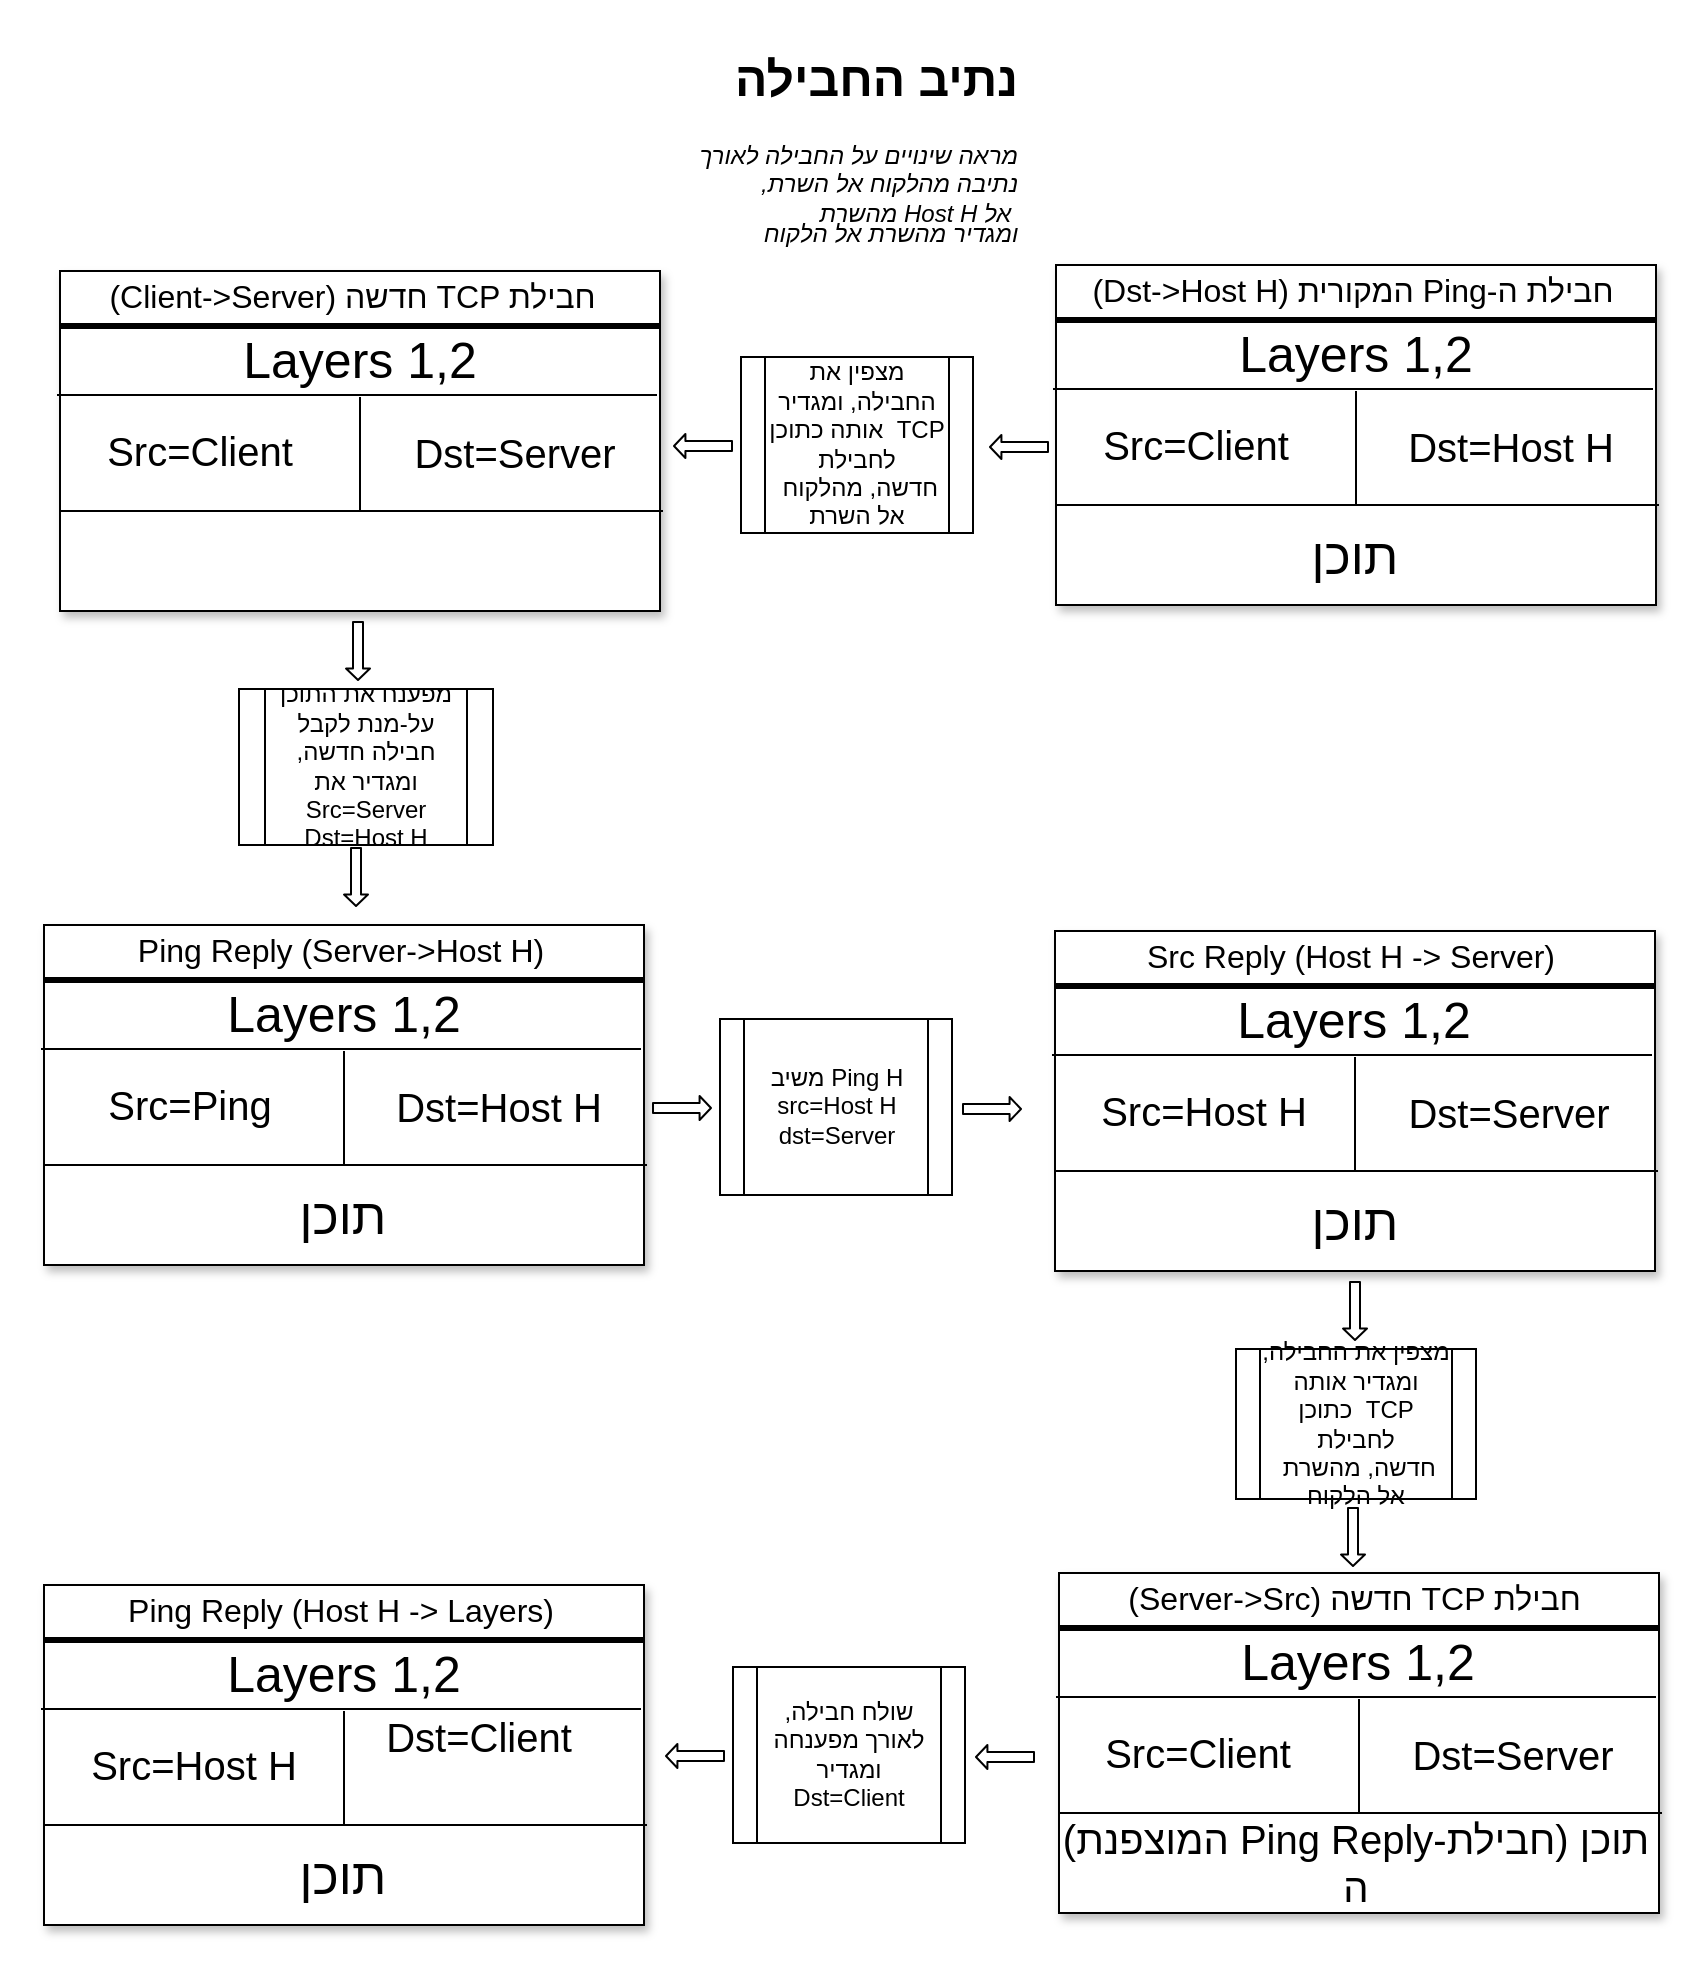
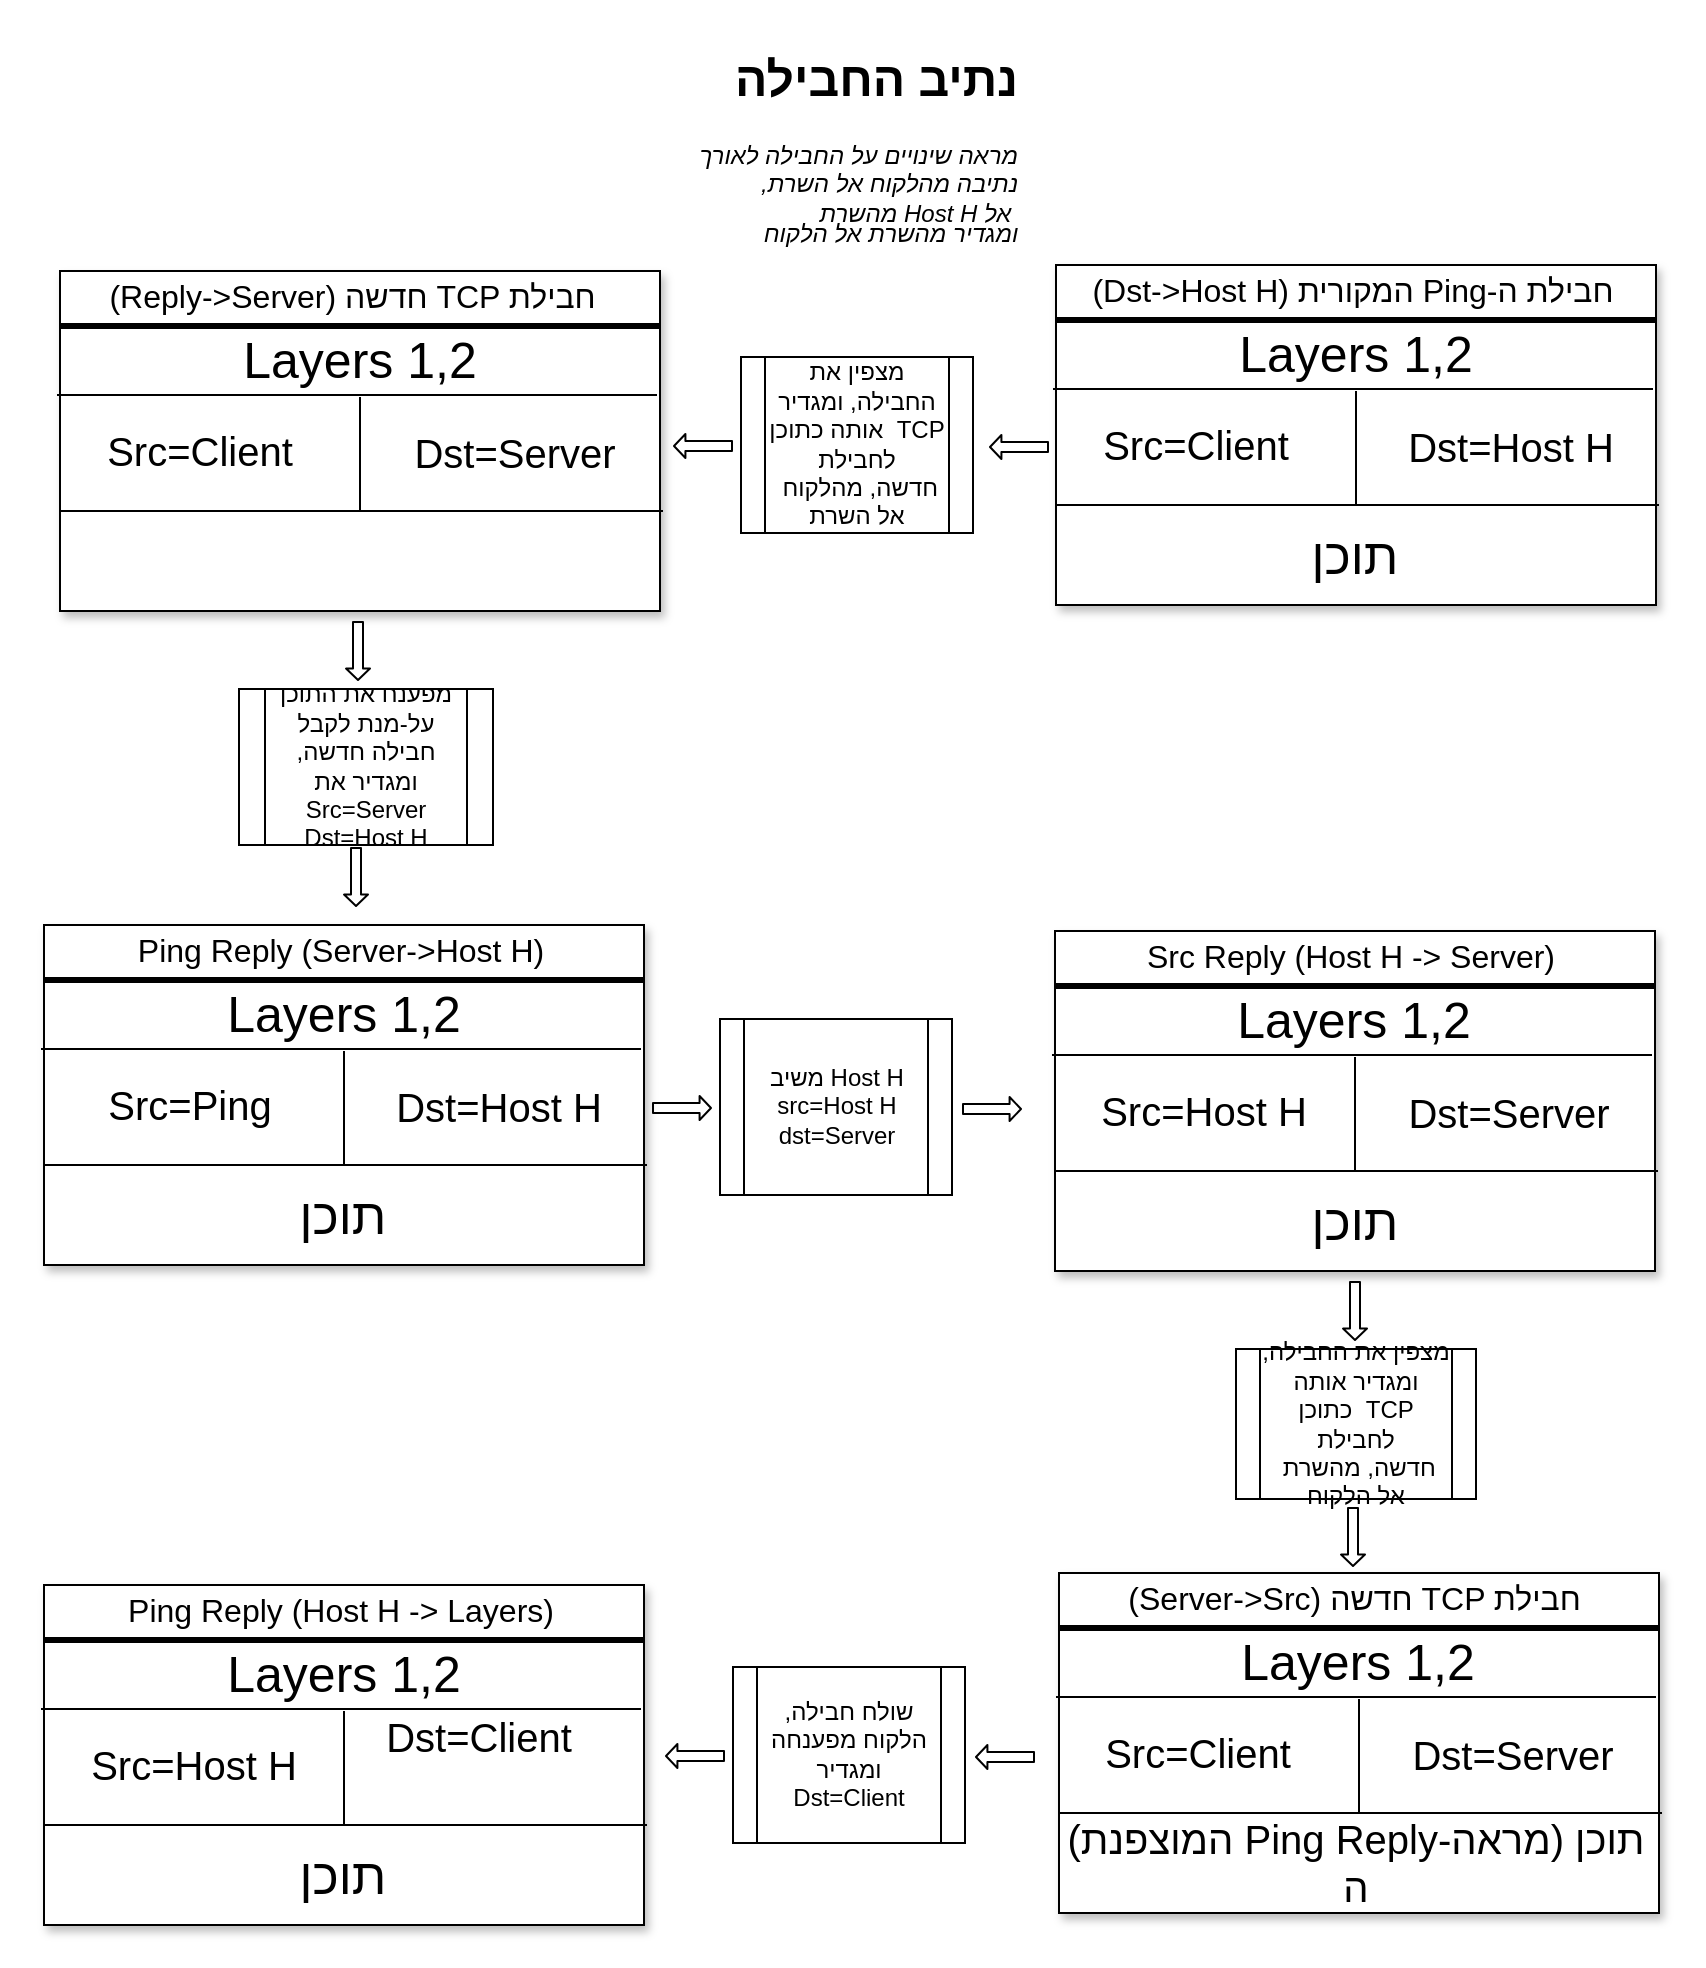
node "(Client->Server) חדשה TCP חבילת": label "(Client->Server) חדשה TCP חבילת" -> "(Reply->Server) חדשה TCP חבילת"
node "משיב Ping H src=Host H dst=Server": label "משיב Ping H src=Host H dst=Server" -> "משיב Host H src=Host H dst=Server"
node "שולח חבילה, לאורך מפענחה ומגדיר Dst=Client": label "שולח חבילה, לאורך מפענחה ומגדיר Dst=Client" -> "שולח חבילה, הלקוח מפענחה ומגדיר Dst=Client"
node "(המוצפנת Ping Reply-תוכן (חבילת ה": label "(המוצפנת Ping Reply-תוכן (חבילת ה" -> "(המוצפנת Ping Reply-תוכן (מראה ה"
